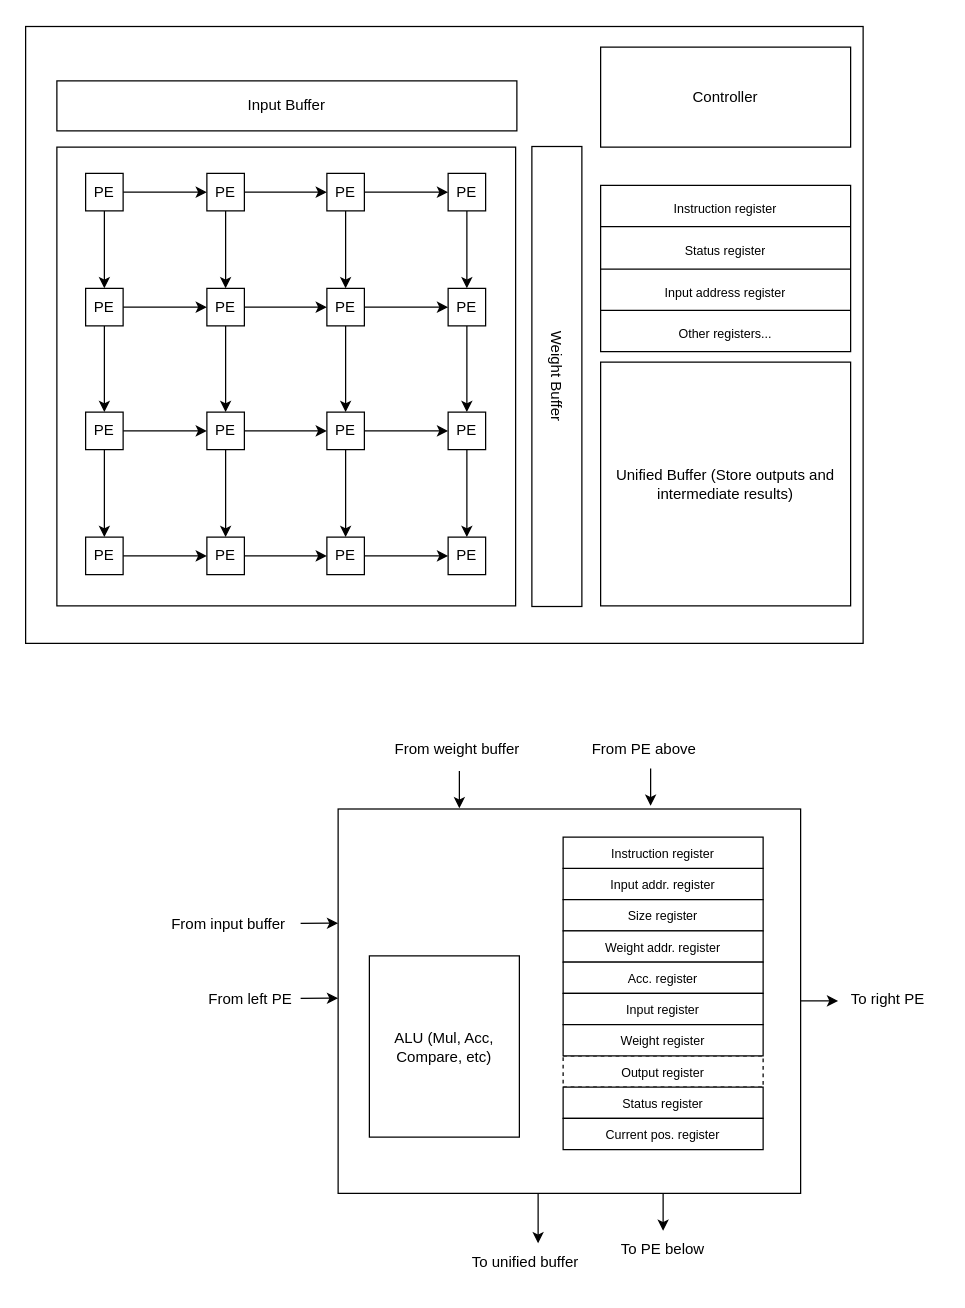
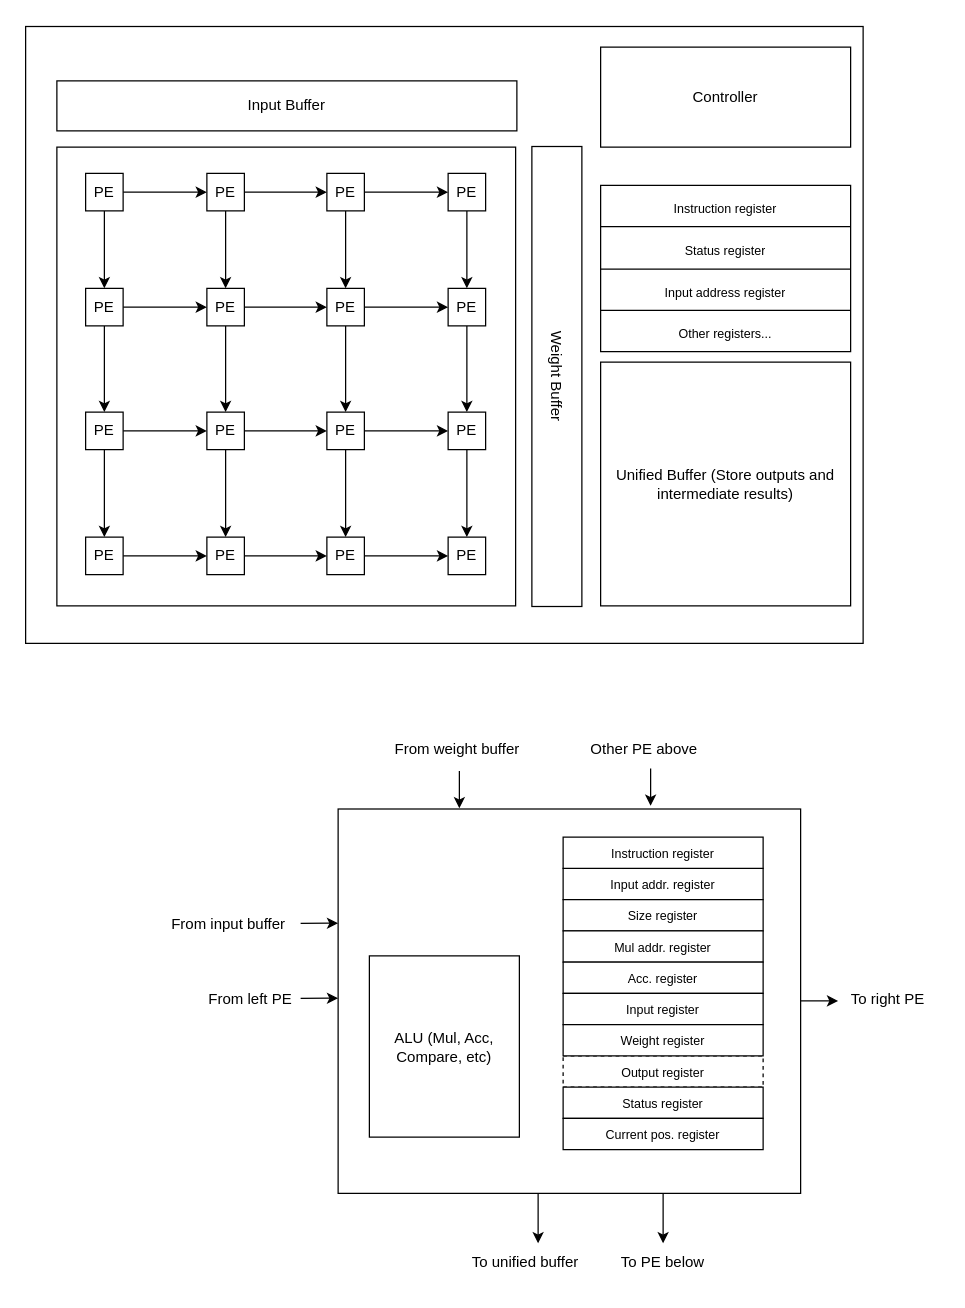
node "From PE above": label "From PE above" -> "Other PE above"
node "Weight addr. register": label "Weight addr. register" -> "Mul addr. register"
node "To PE below": moved (663, 1249) -> (663, 1262)
